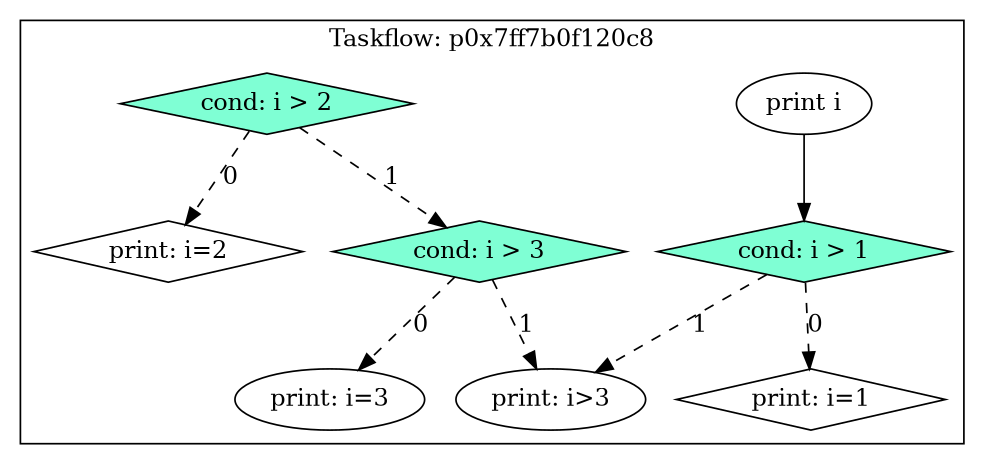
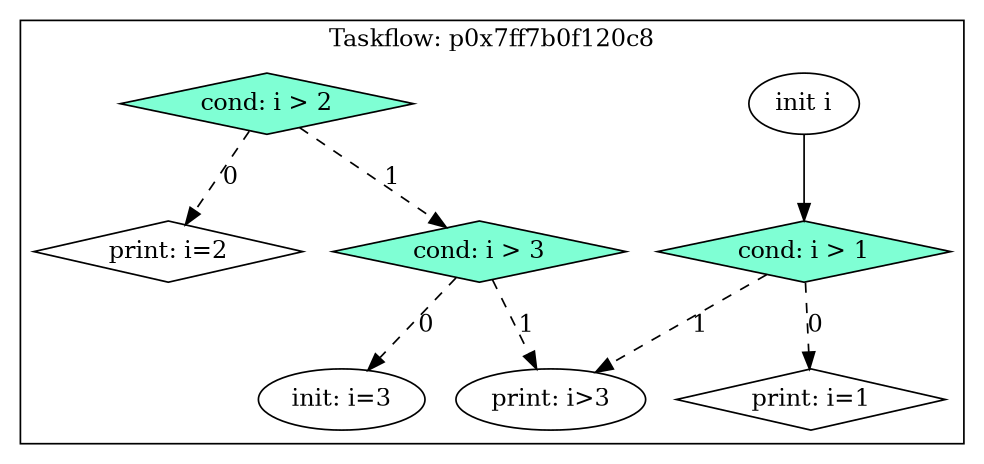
node "print i": label "print i" -> "init i"
node "print: i=3": label "print: i=3" -> "init: i=3"
